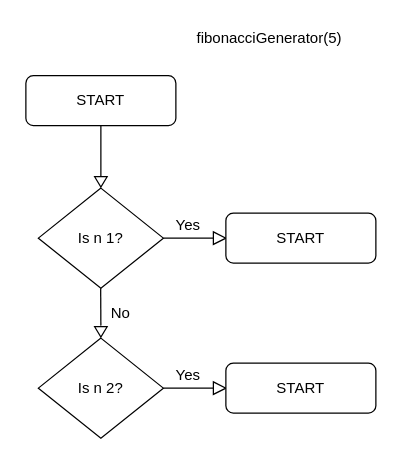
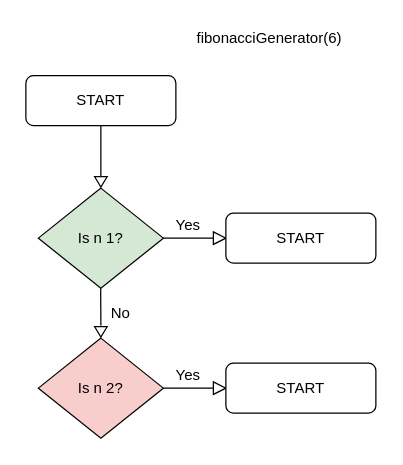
node "fibonacciGenerator(5)": label "fibonacciGenerator(5)" -> "fibonacciGenerator(6)"
node "Is n 1?": fillcolor #ffffff -> #d5e8d4
node "Is n 2?": fillcolor #ffffff -> #f8cecc
